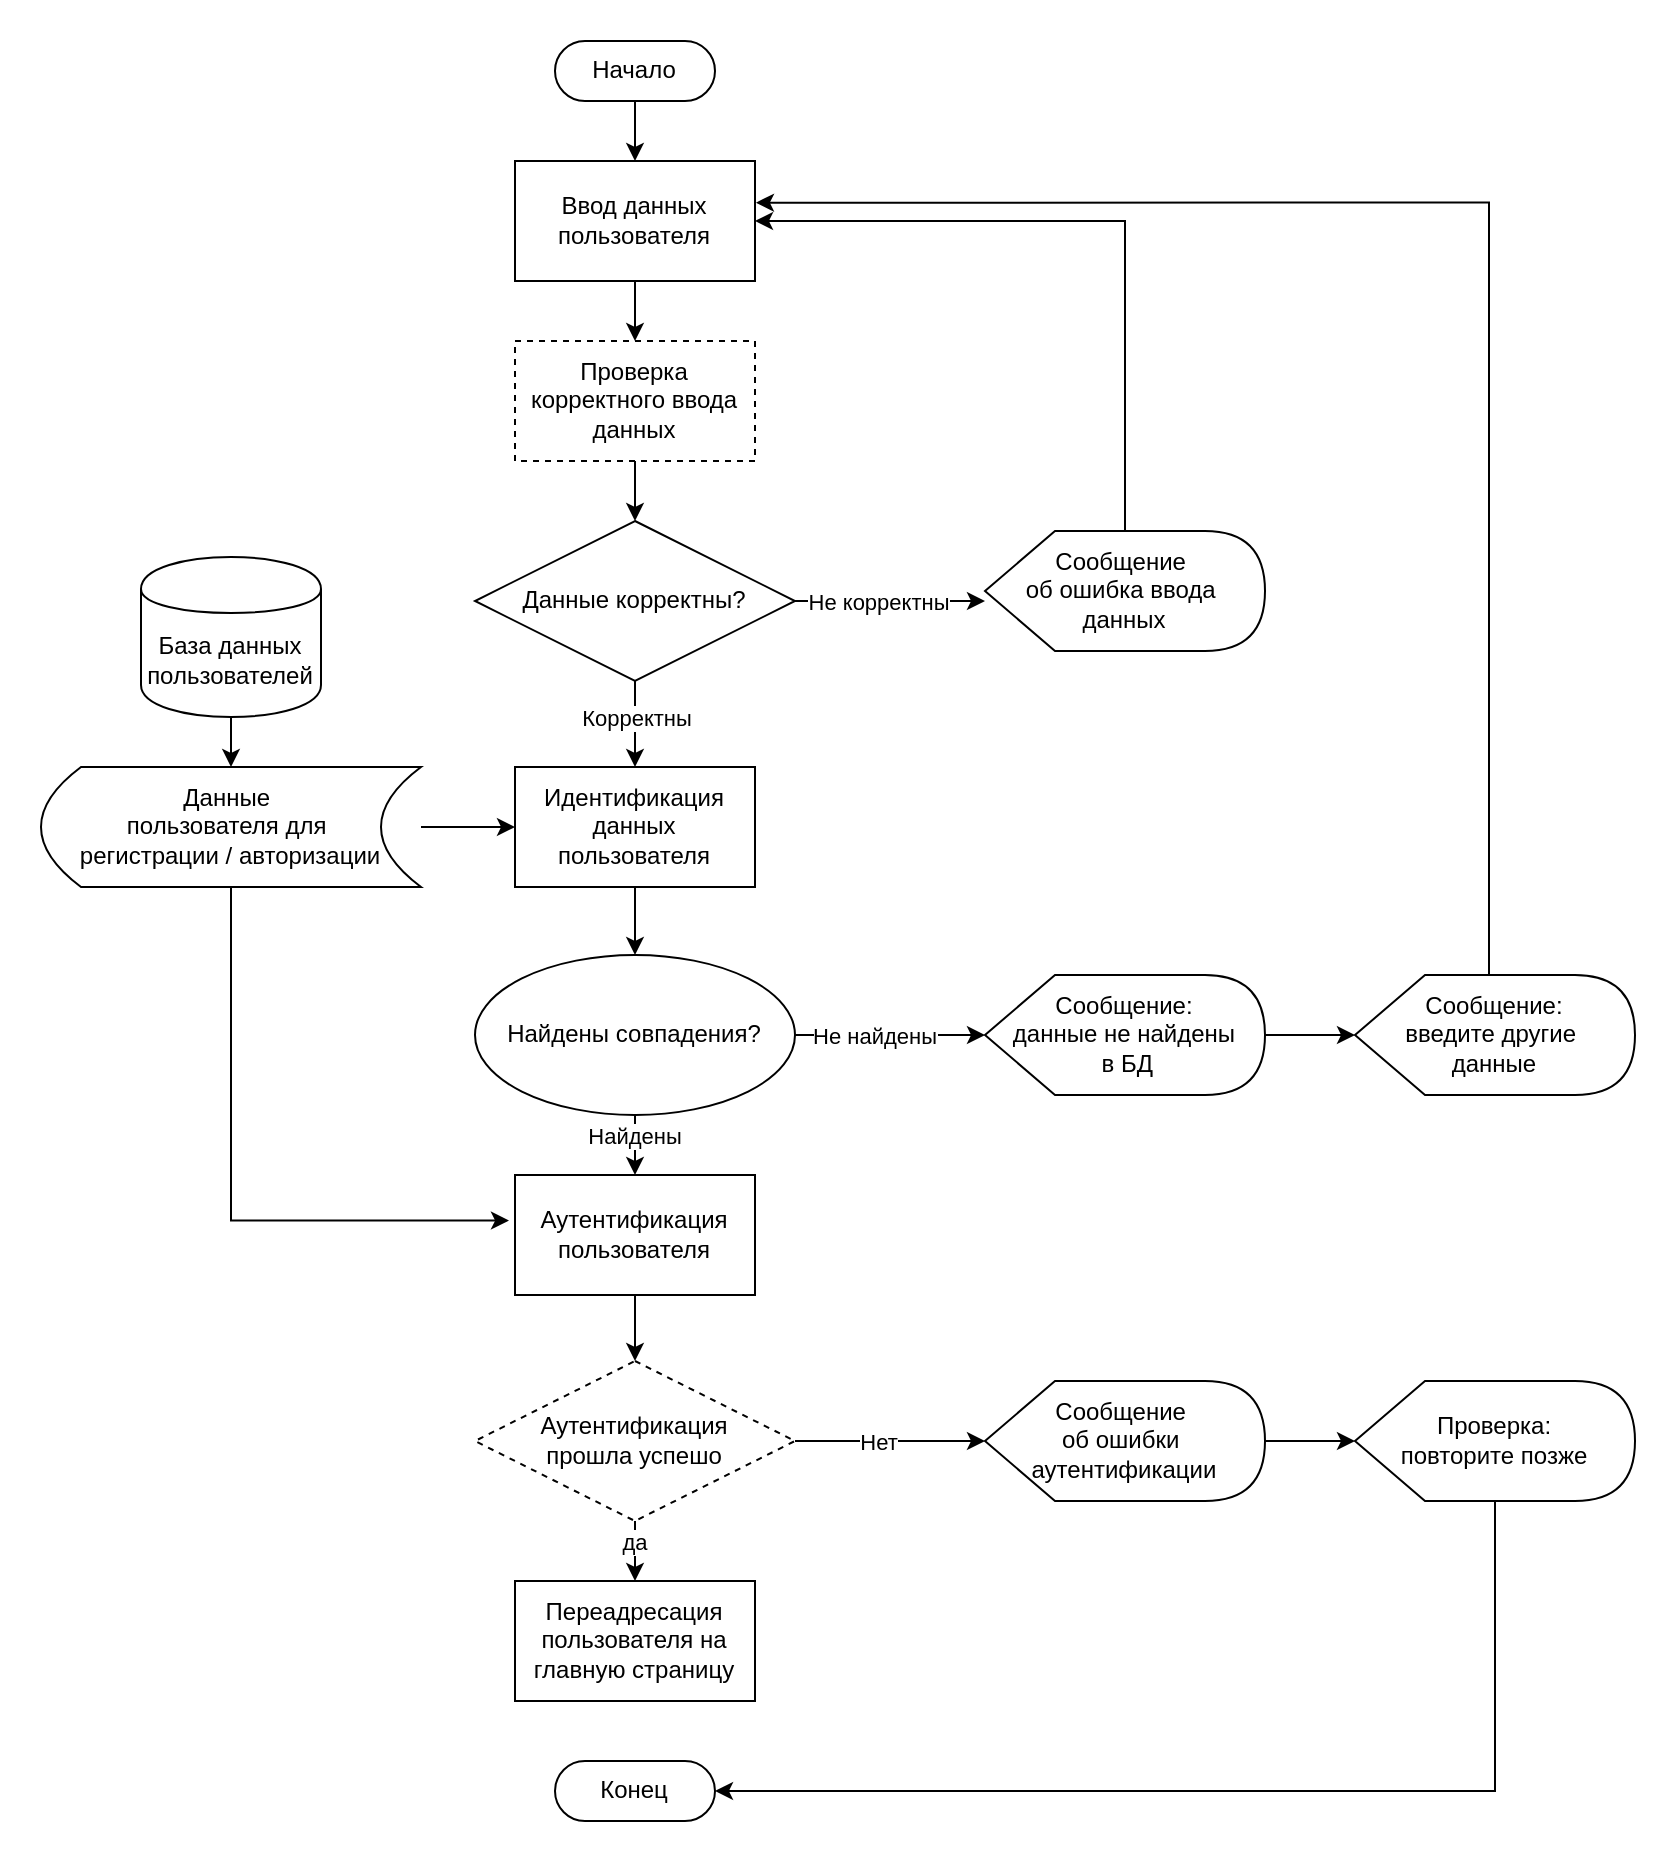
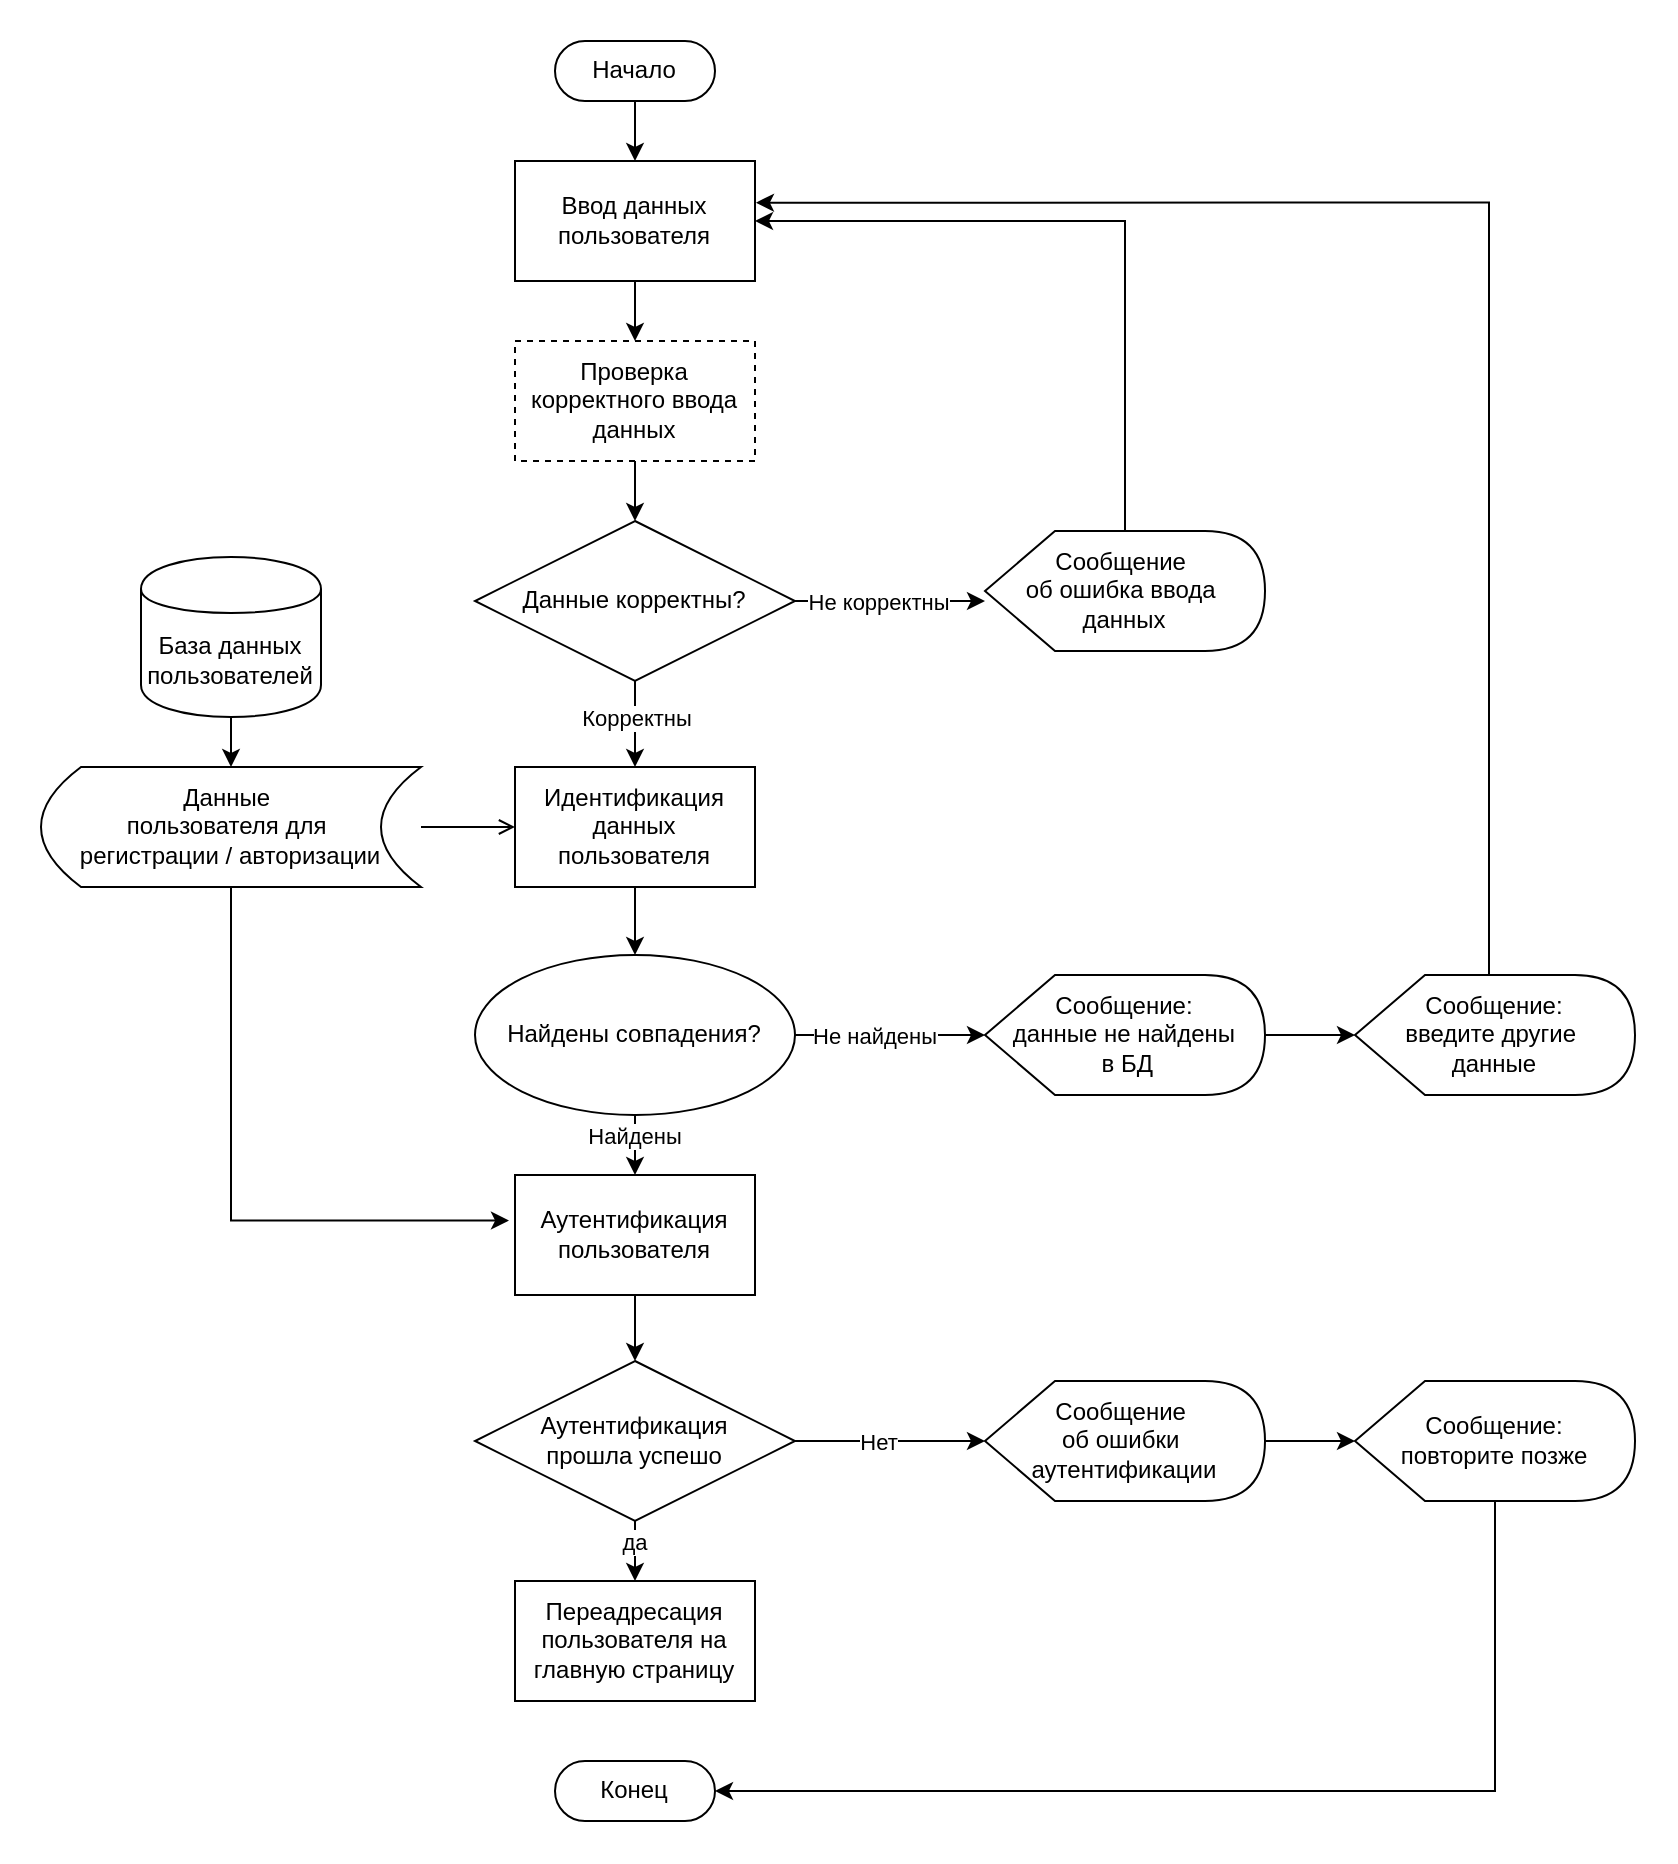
edge "Данные пользователя для регистрации / авторизации" -> "Идентификация данных пользователя": arrowhead classic -> open
node "Аутентификация прошла успешо": style dashed -> solid
node "Проверка: повторите позже": label "Проверка: повторите позже" -> "Сообщение: повторите позже"
